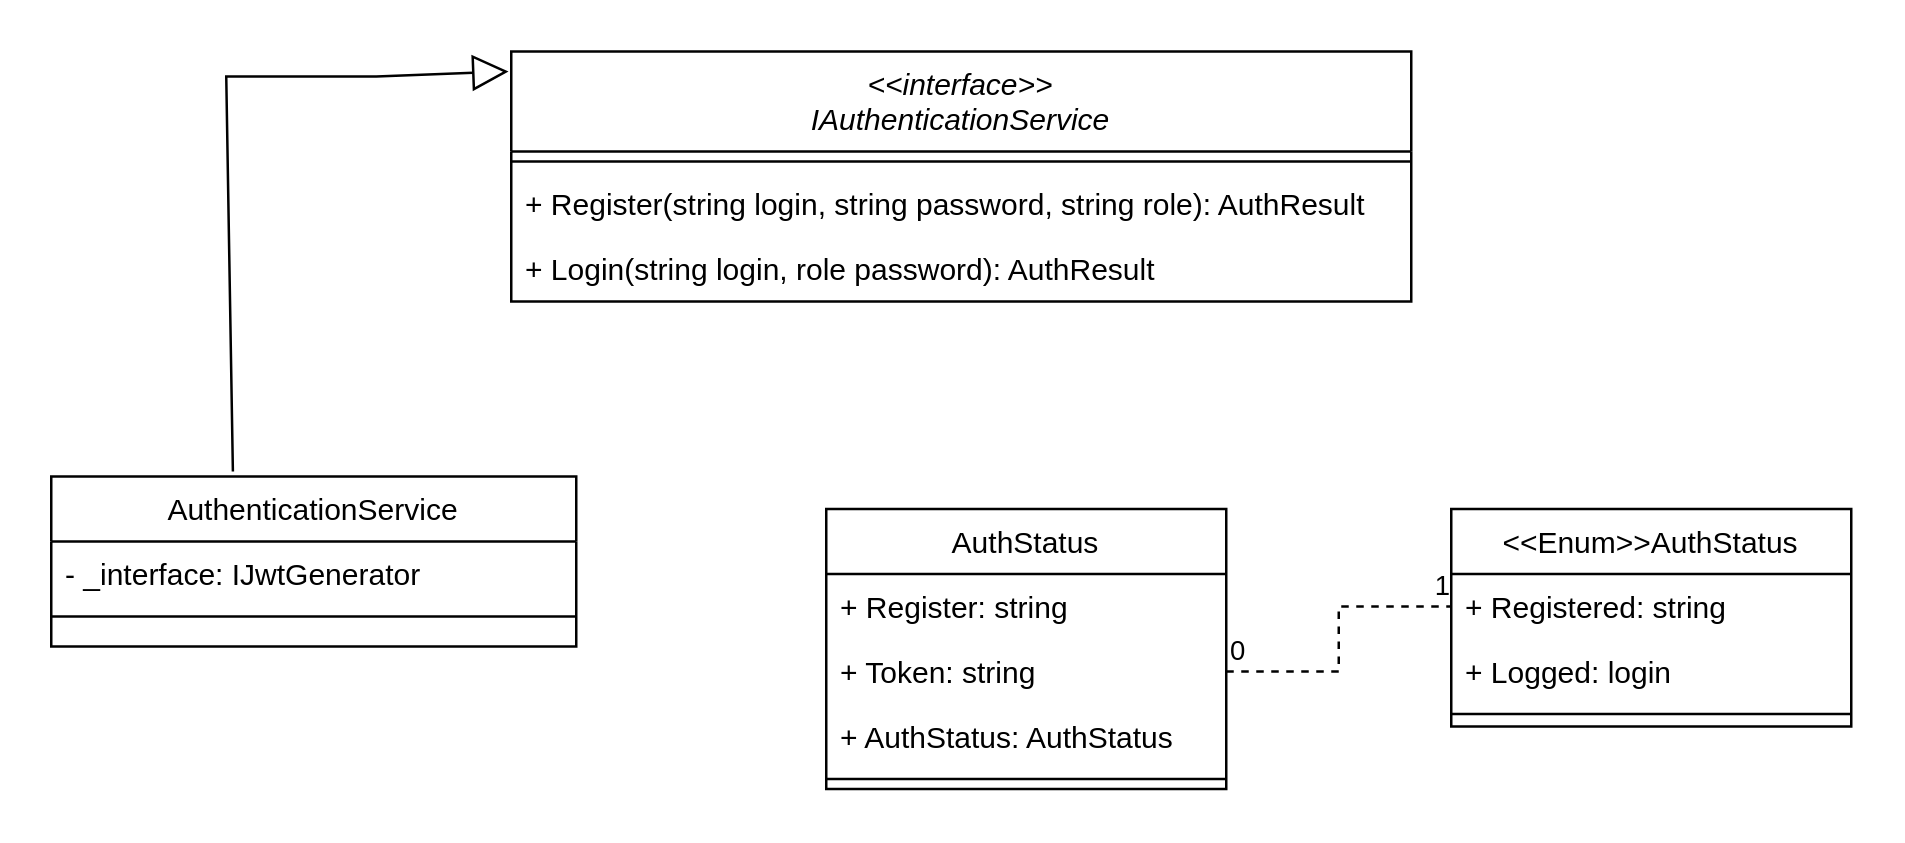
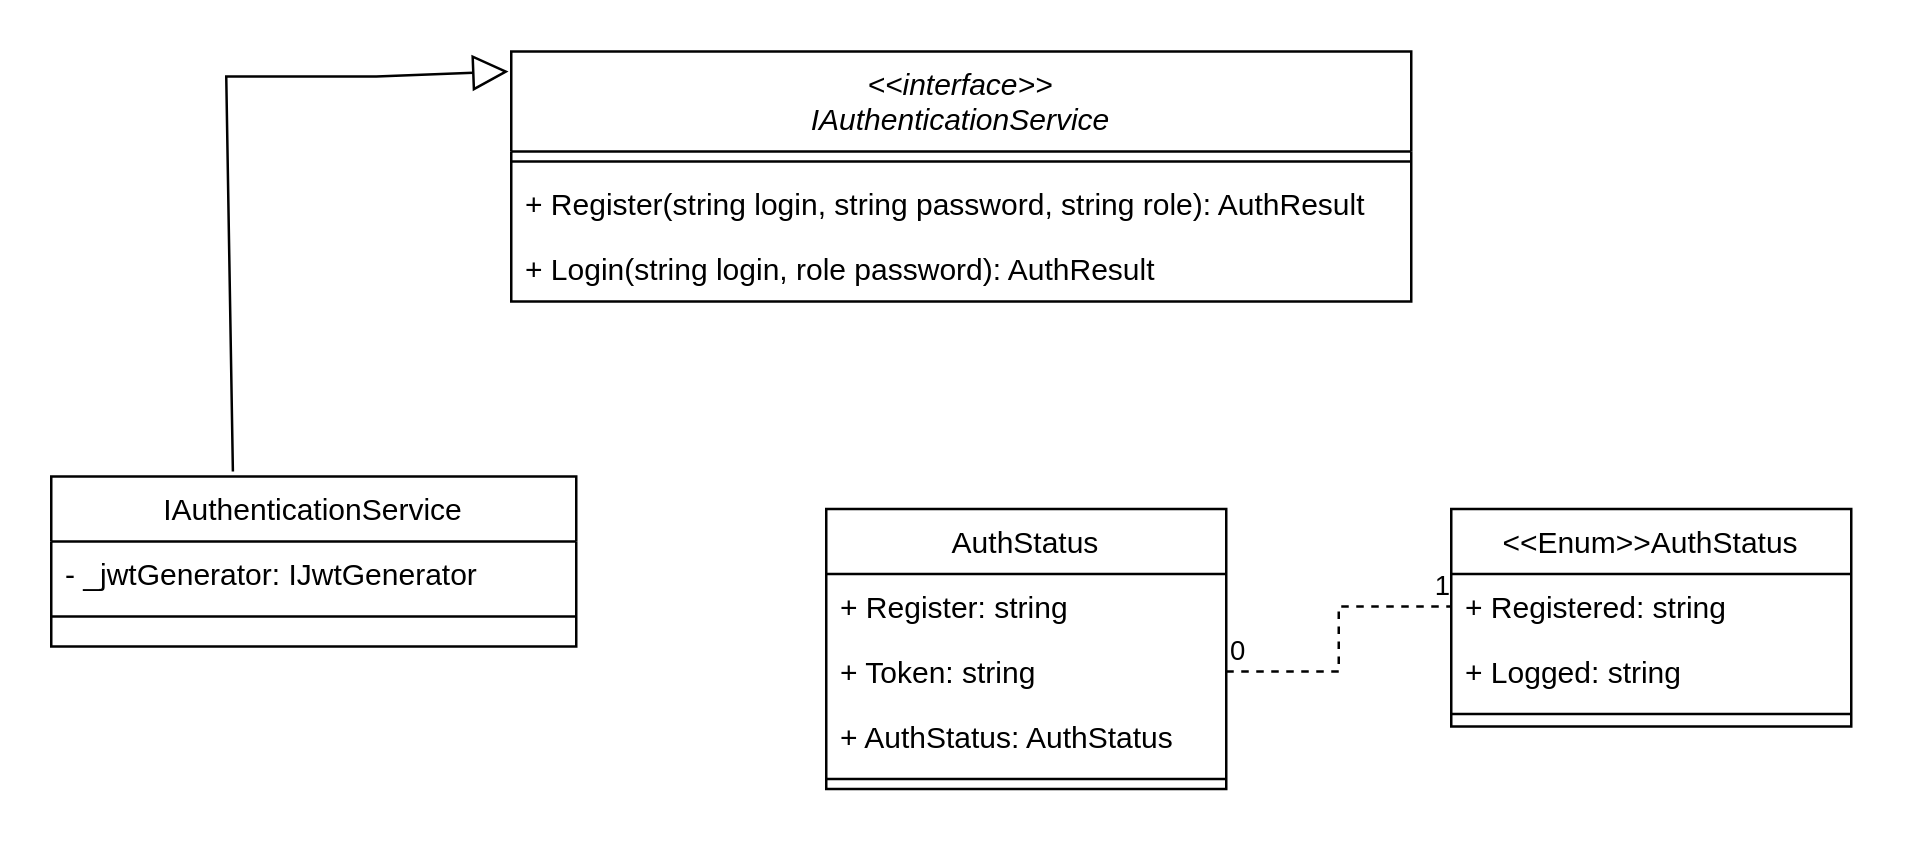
node "AuthenticationService": label "AuthenticationService" -> "IAuthenticationService"
node "- _interface: IJwtGenerator": label "- _interface: IJwtGenerator" -> "- _jwtGenerator: IJwtGenerator"
node "+ Logged: login": label "+ Logged: login" -> "+ Logged: string"
